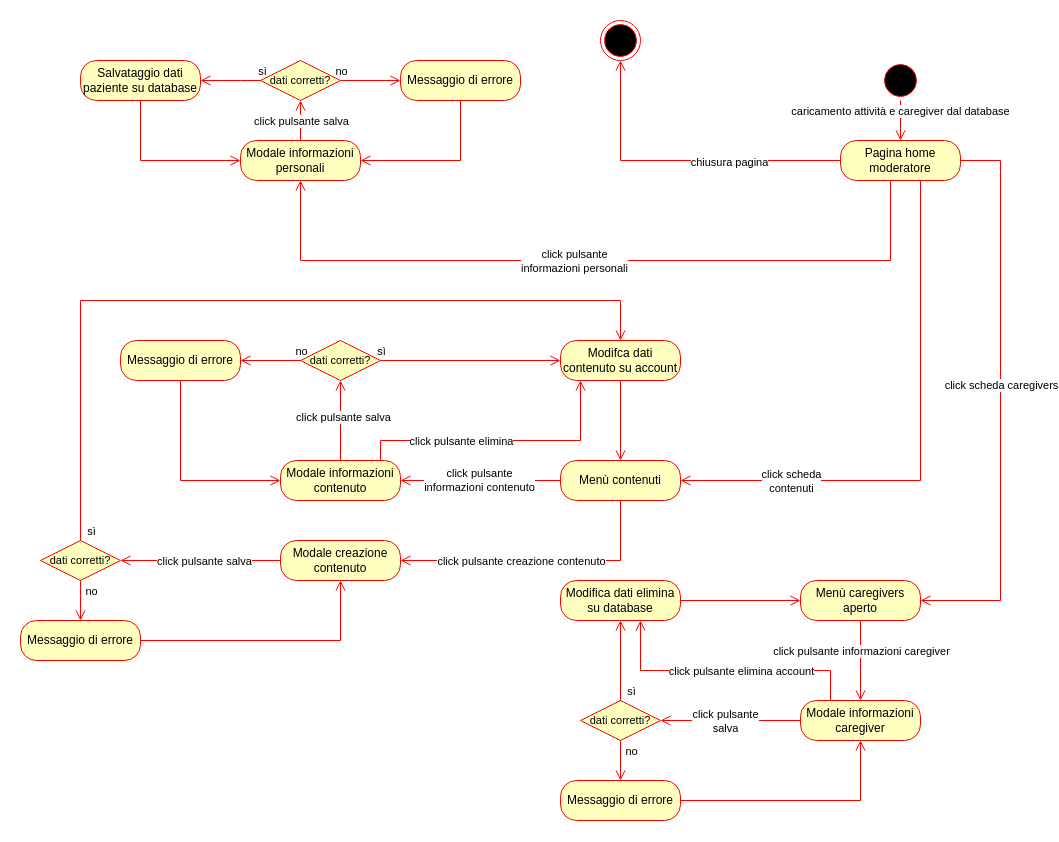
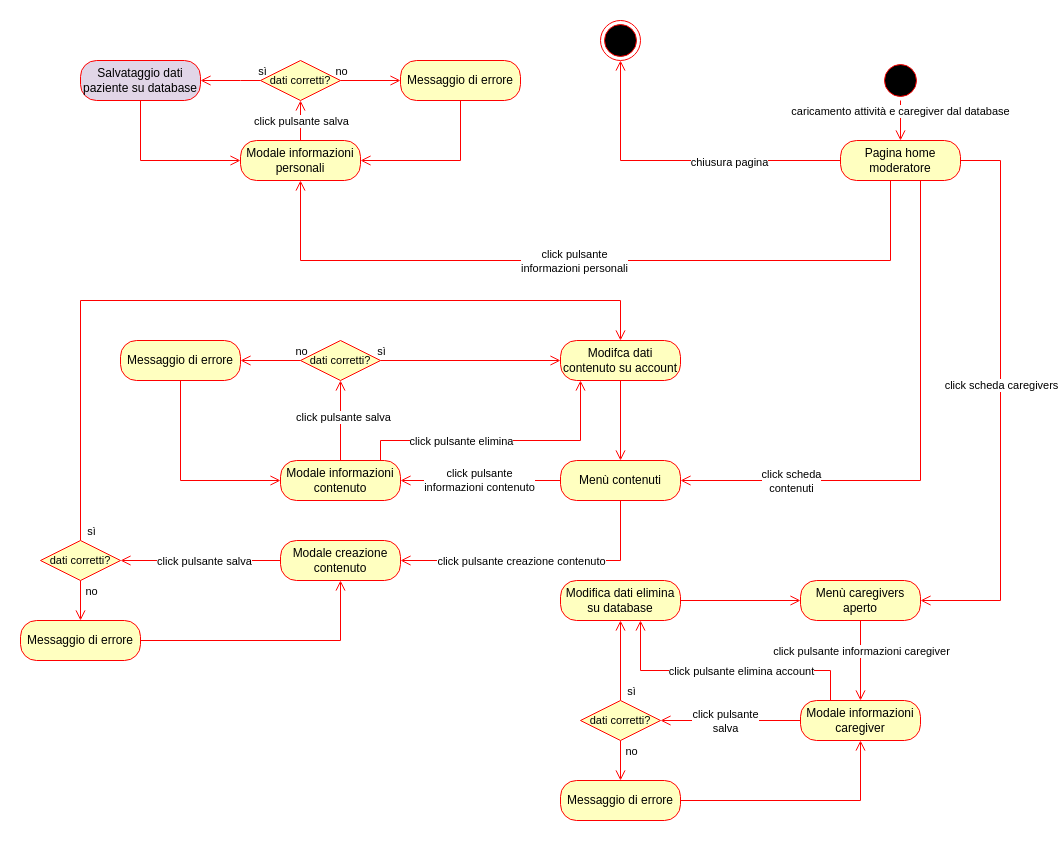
node "Salvataggio dati paziente su database": fillcolor #ffffc0 -> #e1d5e7
